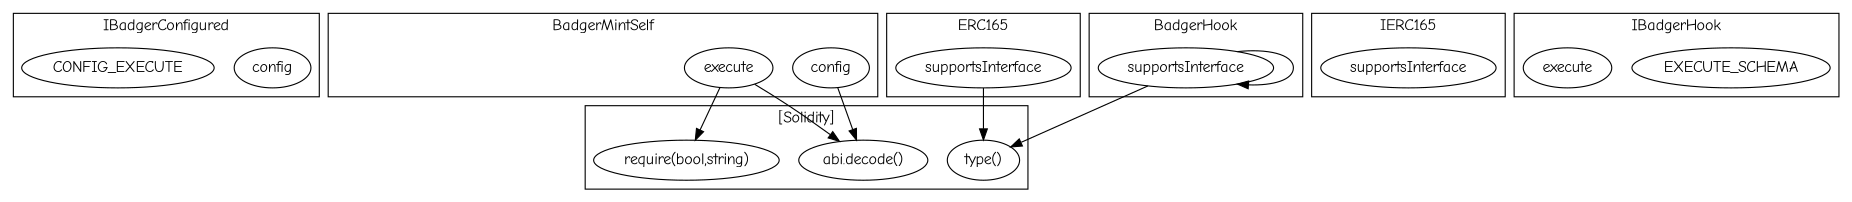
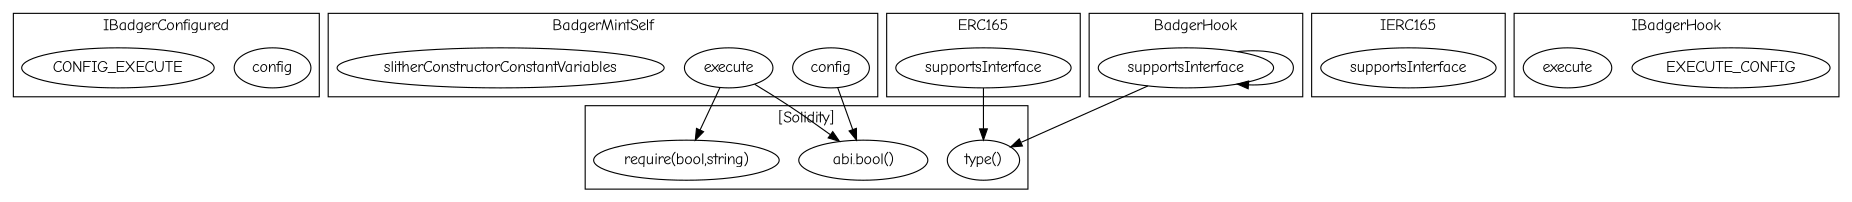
node "slitherConstructorConstantVariables": added
node "EXECUTE_SCHEMA": label "EXECUTE_SCHEMA" -> "EXECUTE_CONFIG"
node "abi.decode()": label "abi.decode()" -> "abi.bool()"
